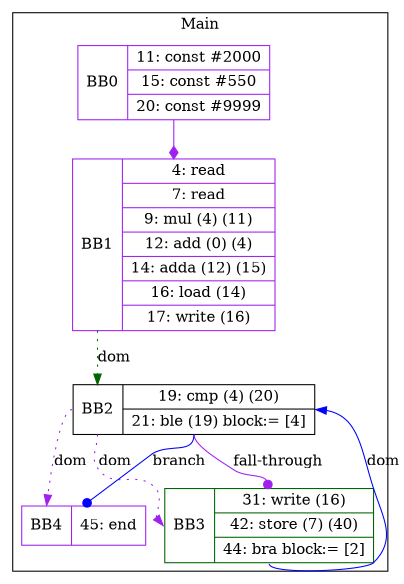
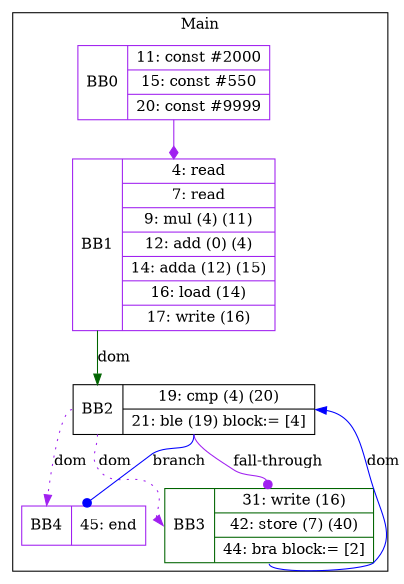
edge "BB1" -> "BB2": style dotted -> solid
